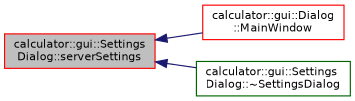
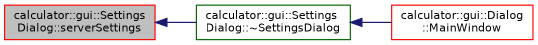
edge "calculator::gui::Dialog ::MainWindow" -> "calculator::gui::Settings Dialog::serverSettings": now "calculator::gui::Dialog ::MainWindow" -> "calculator::gui::Settings Dialog::~SettingsDialog"
